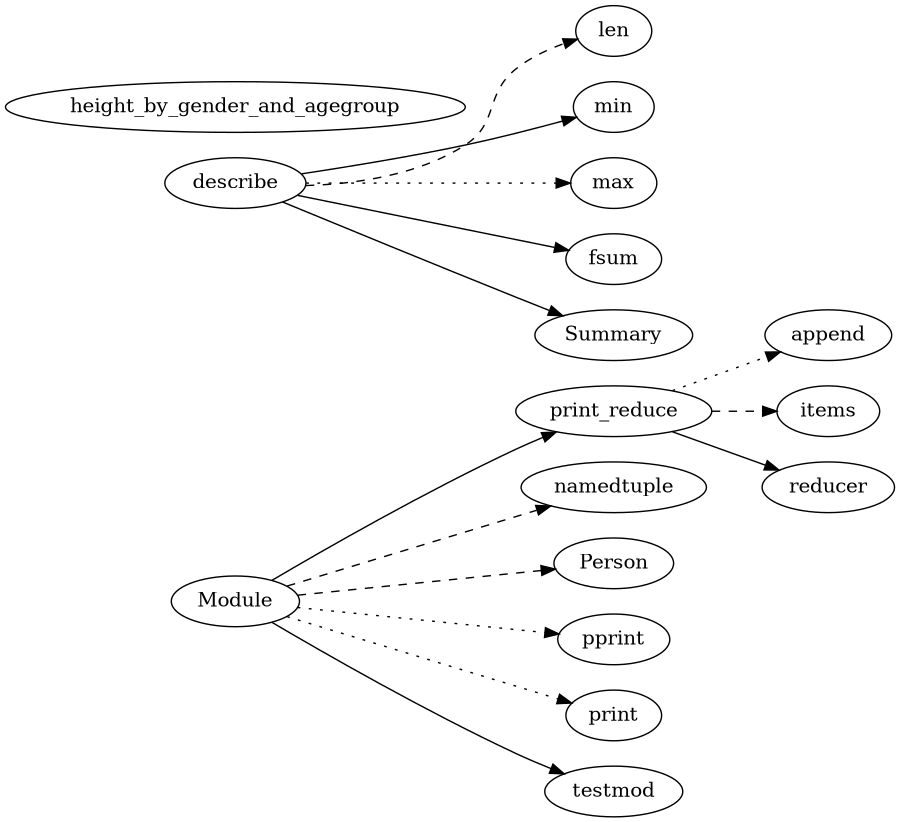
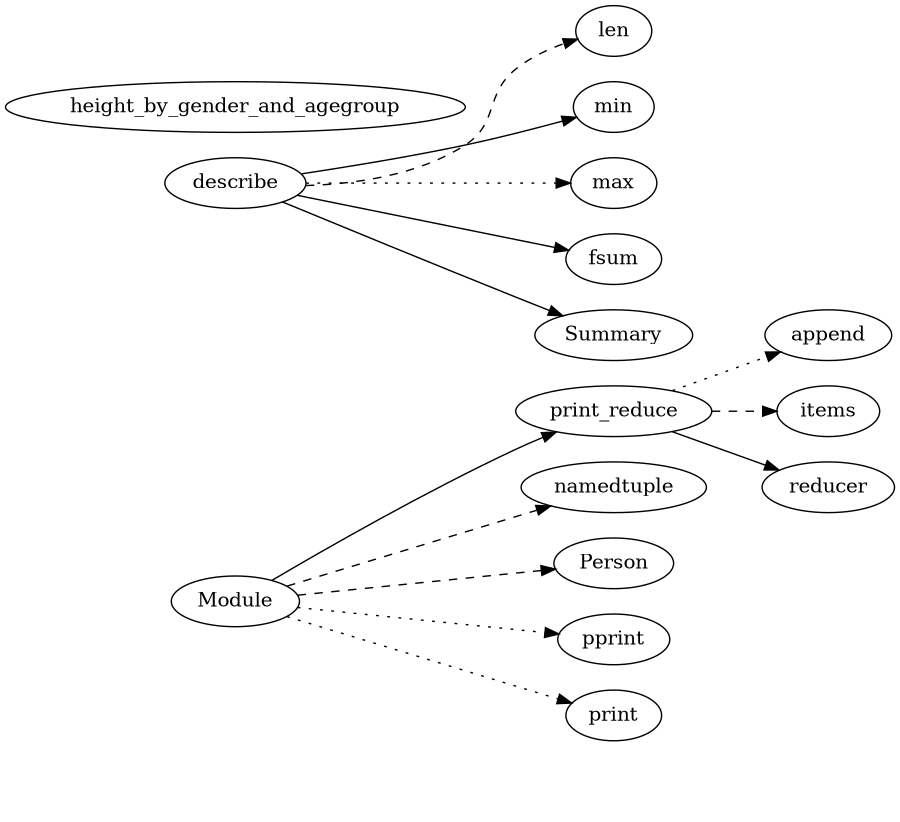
node "testmod": removed
